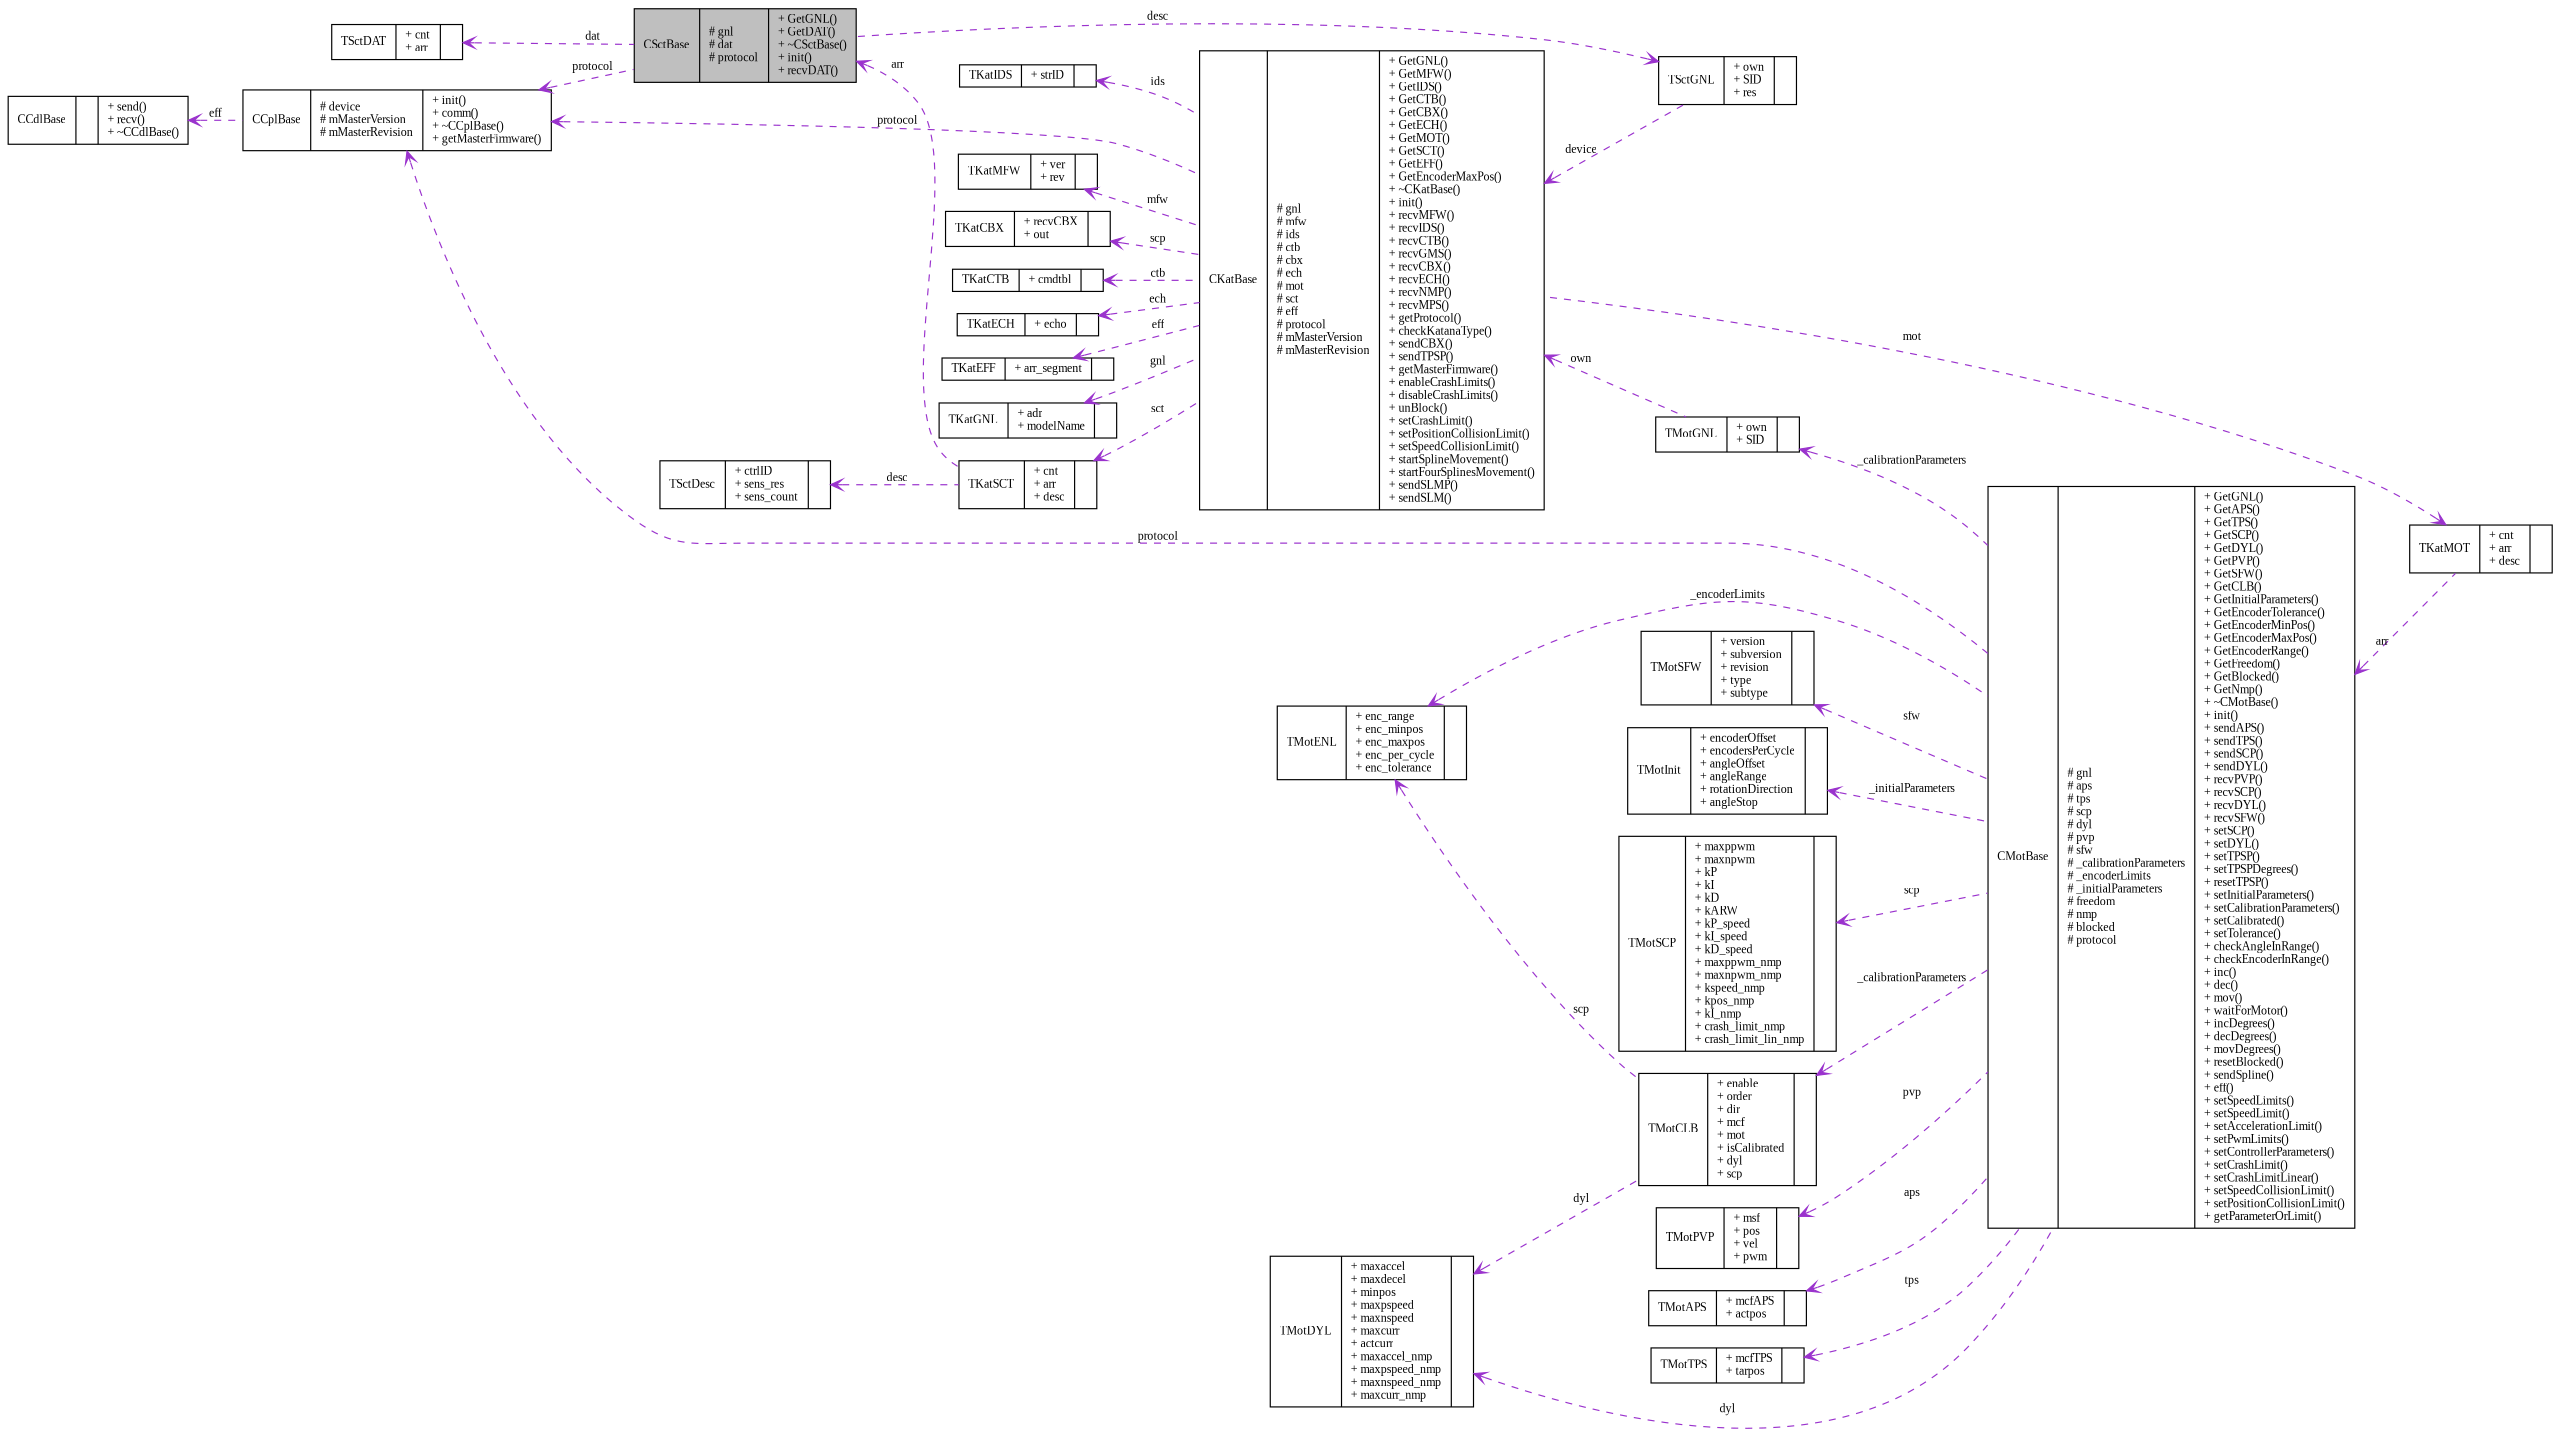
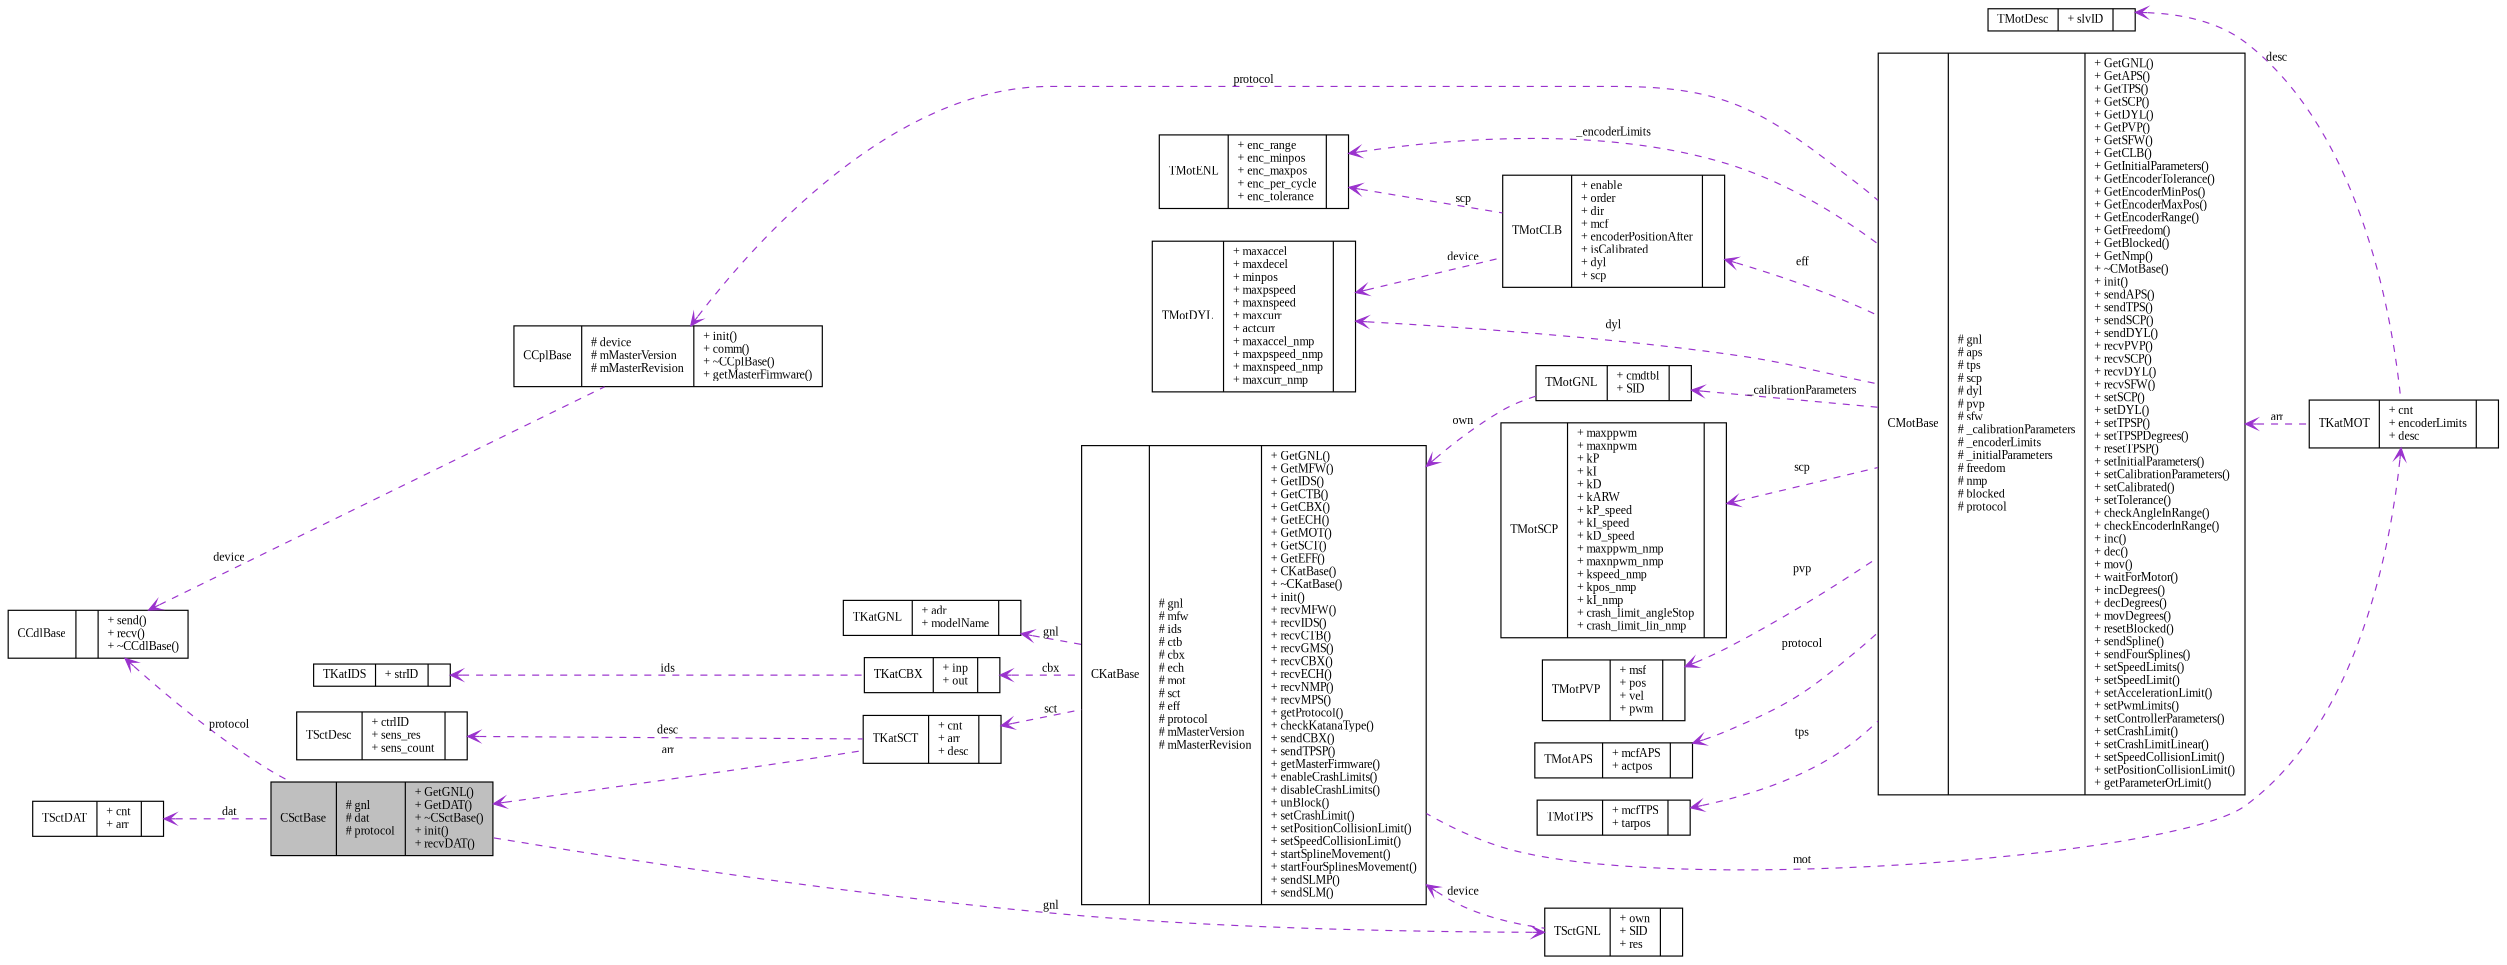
edge "CSctBase" -> "TSctGNL": label "desc" -> "gnl"
node "TMotDesc": added
edge "CSctBase" -> "CCplBase": now "CSctBase" -> "CCdlBase"
edge "CKatBase" -> "TKatIDS": now "TKatCBX" -> "TKatIDS"
edge "CCplBase" -> "CCdlBase": label "eff" -> "device"
edge "CKatBase" -> "CCplBase": removed, label "protocol"
node "TKatMFW": removed
node "CKatBase": text "+ GetEncoderMaxPos()" -> "+ CKatBase()"
node "TKatCBX": text "+ recvCBX" -> "+ inp"
edge "CKatBase" -> "TKatCBX": label "scp" -> "cbx"
node "TKatCTB": removed
node "TKatECH": removed
node "TKatEFF": removed
node "TMotGNL": text "+ own" -> "+ cmdtbl"
node "TKatMOT": text "+ arr" -> "+ encoderLimits"
node "TMotSFW": removed
node "TMotInit": removed
edge "CMotBase" -> "TMotCLB": label "_calibrationParameters" -> "eff"
node "TMotSCP": text "+ crash_limit_nmp" -> "+ crash_limit_angleStop"
node "CMotBase": text "+ eff()" -> "+ sendFourSplines()"
node "TMotCLB": text "+ mot" -> "+ encoderPositionAfter"
edge "CMotBase" -> "TMotAPS": label "aps" -> "protocol"
edge "TMotCLB" -> "TMotDYL": label "dyl" -> "device"
